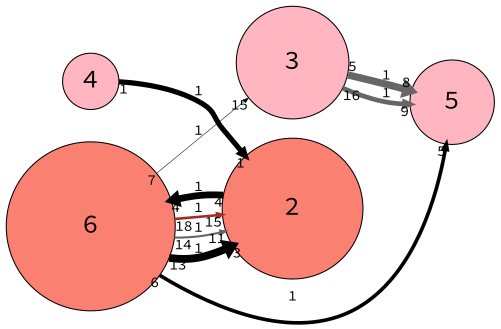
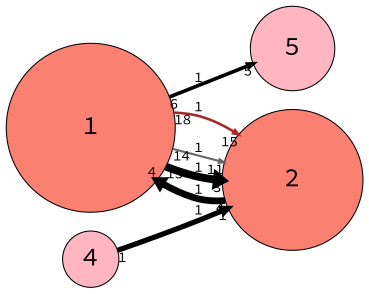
node "3": removed
node "6": label "6" -> "1"
